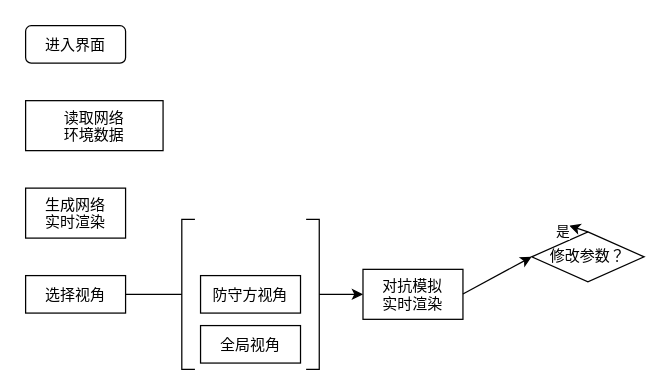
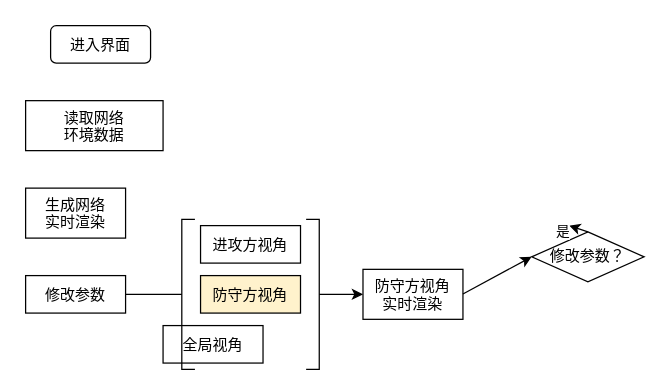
node "进入界面": moved (76, 44) -> (101, 44)
node "进攻方视角": added
node "对抗模拟 实时渲染": label "对抗模拟 实时渲染" -> "防守方视角 实时渲染"
node "防守方视角": fillcolor #ffffff -> #fff2cc
node "选择视角": label "选择视角" -> "修改参数"
node "全局视角": moved (251, 344) -> (213, 344)
